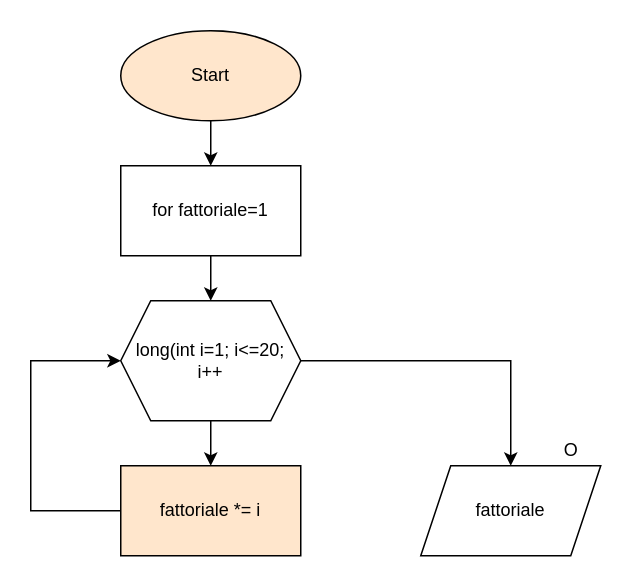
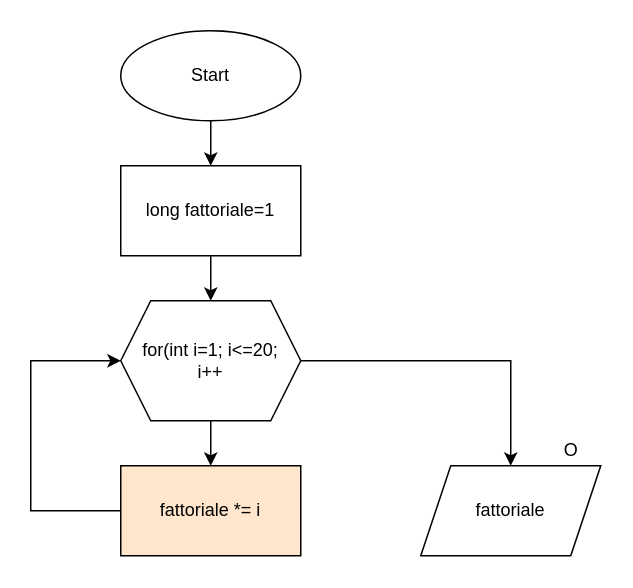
node "Start": fillcolor #ffe6cc -> #ffffff
node "for fattoriale=1": label "for fattoriale=1" -> "long fattoriale=1"
node "long(int i=1; i<=20; i++": label "long(int i=1; i<=20; i++" -> "for(int i=1; i<=20; i++"
